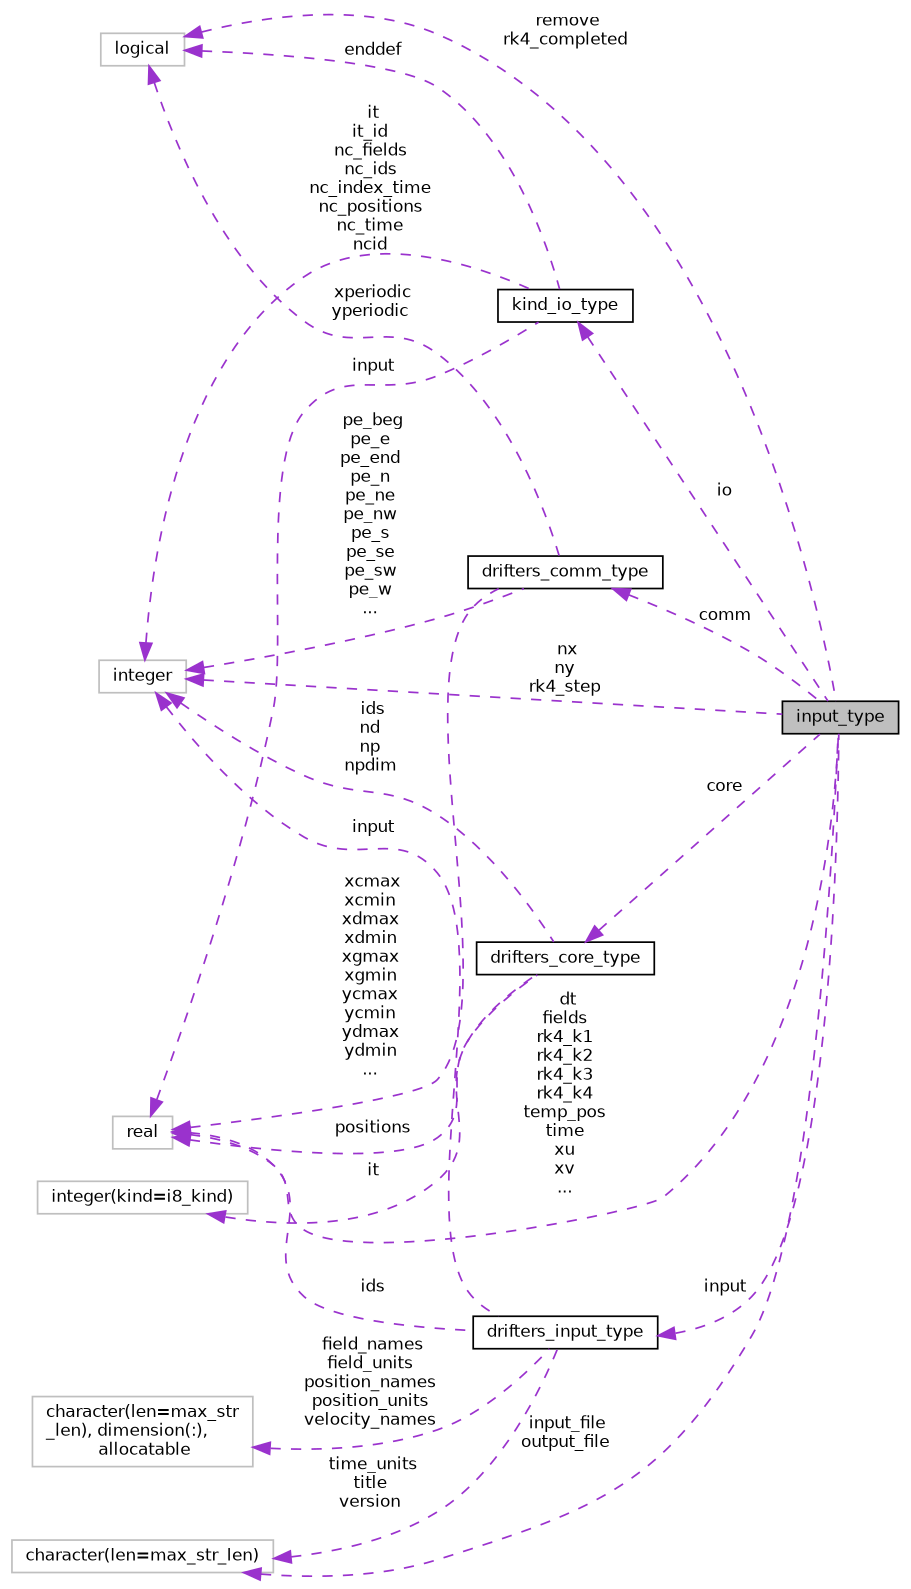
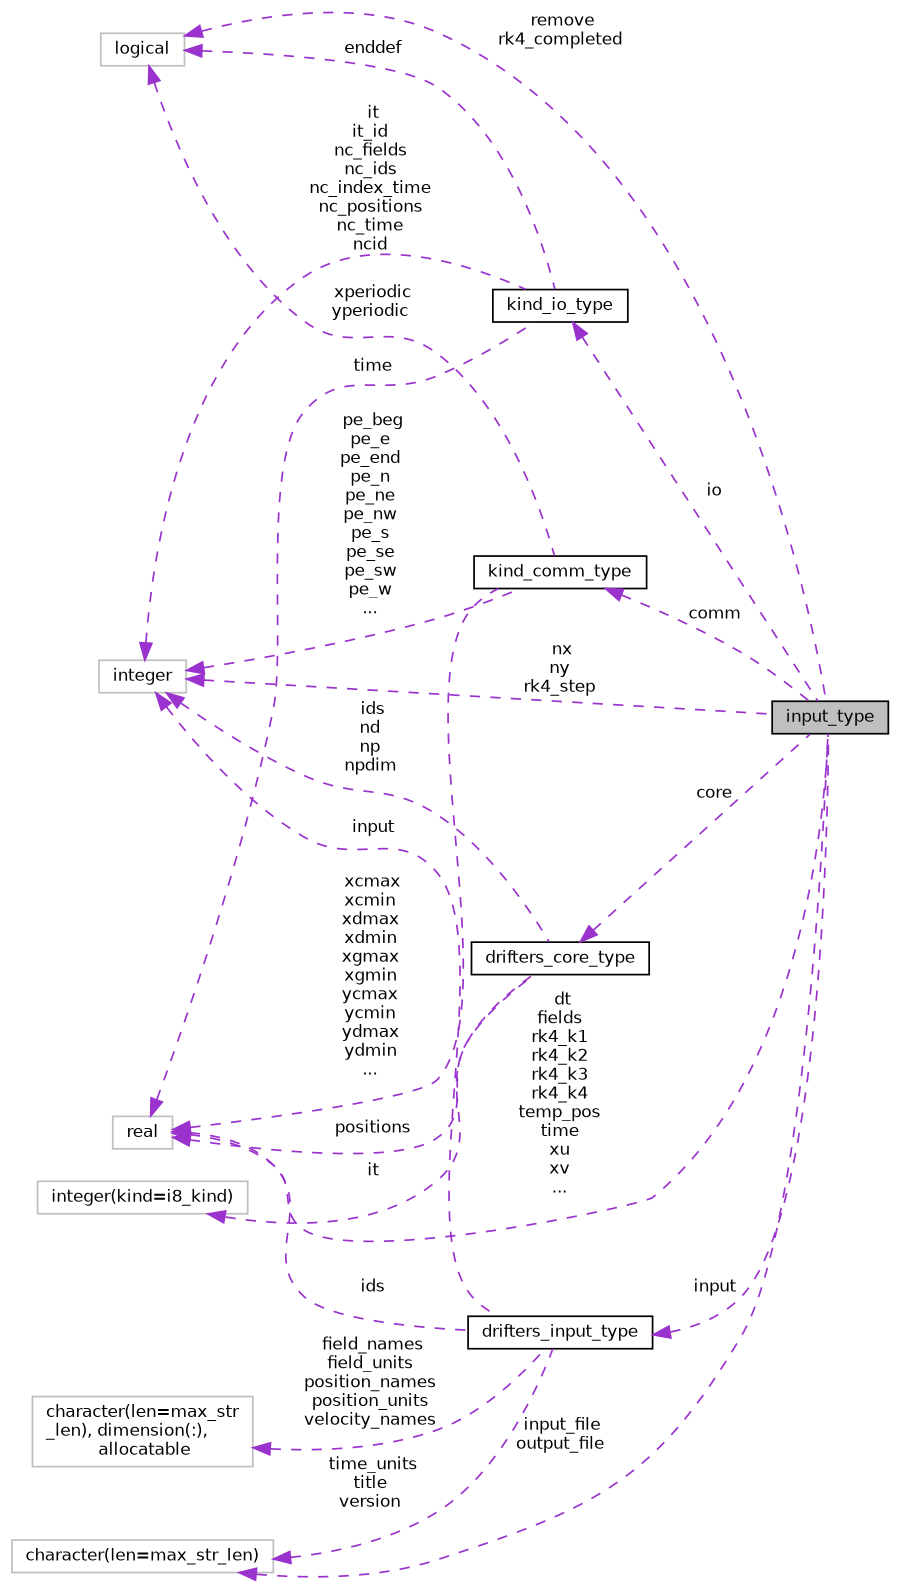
edge "kind_io_type" -> "real": label " input" -> " time"
node "drifters_comm_type": label "drifters_comm_type" -> "kind_comm_type"
